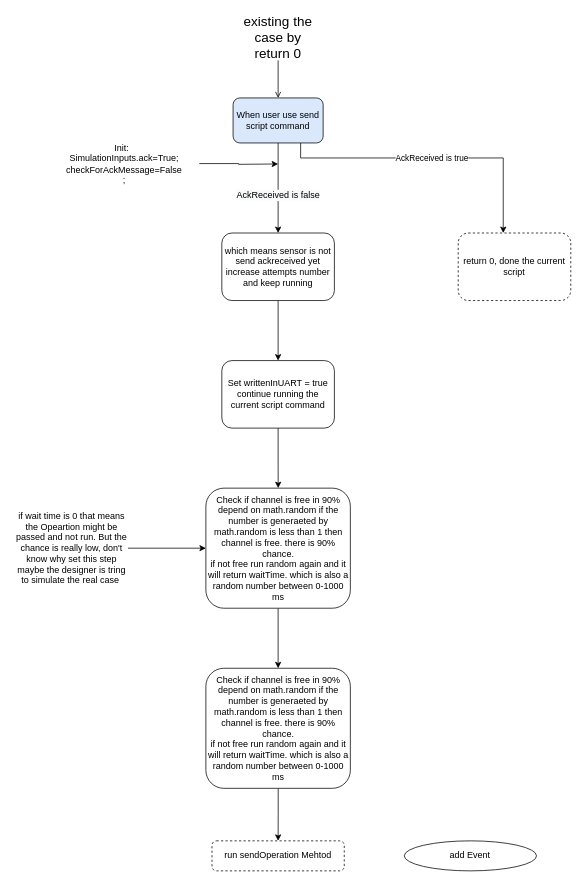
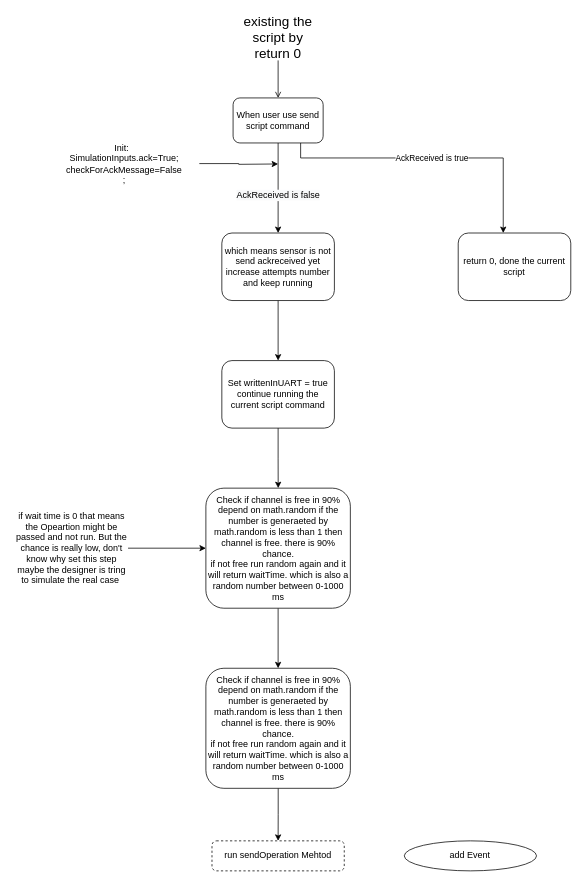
node "existing the case by return 0": label "existing the case by return 0" -> "existing the script by return 0"
node "When user use send script command": fillcolor #dae8fc -> #ffffff
node "return 0, done the current script": style dashed -> solid
